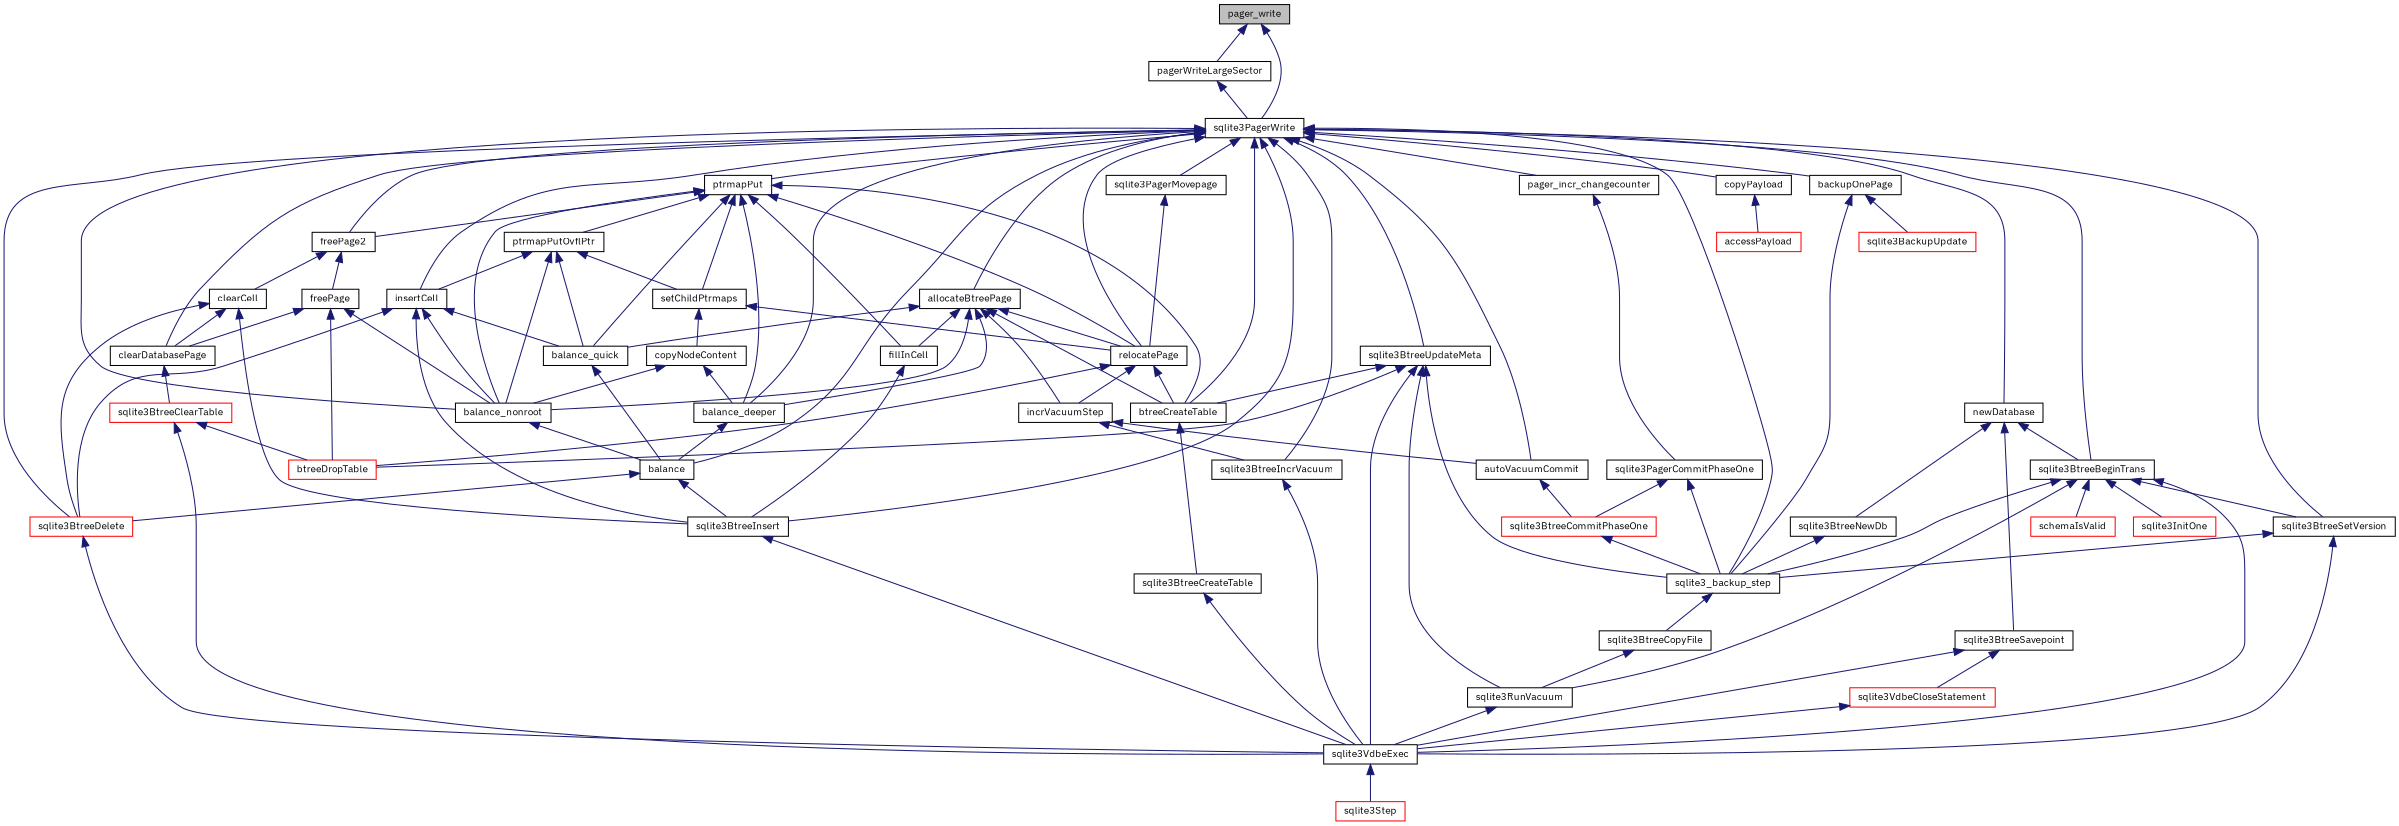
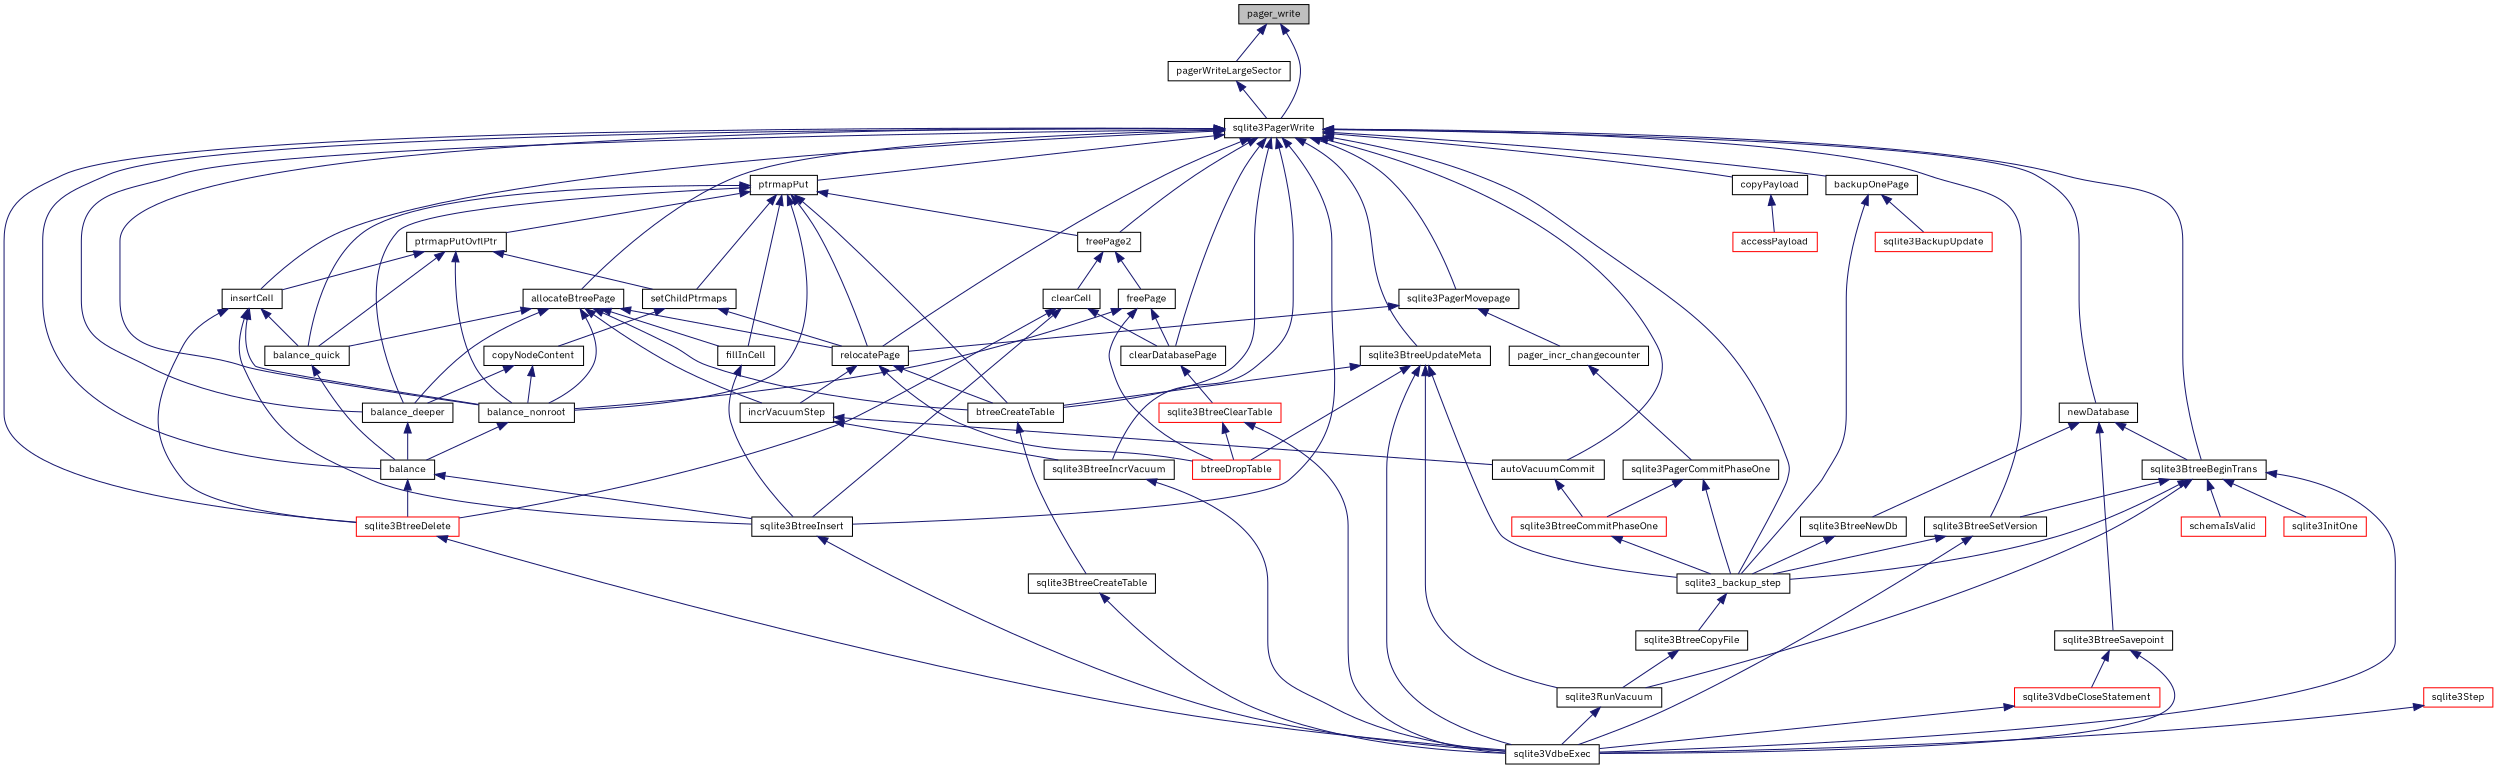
edge "pager_incr_changecounter" -> "sqlite3PagerWrite": now "pager_incr_changecounter" -> "sqlite3PagerMovepage"
edge "sqlite3Step" -> "sqlite3VdbeExec": reversed
